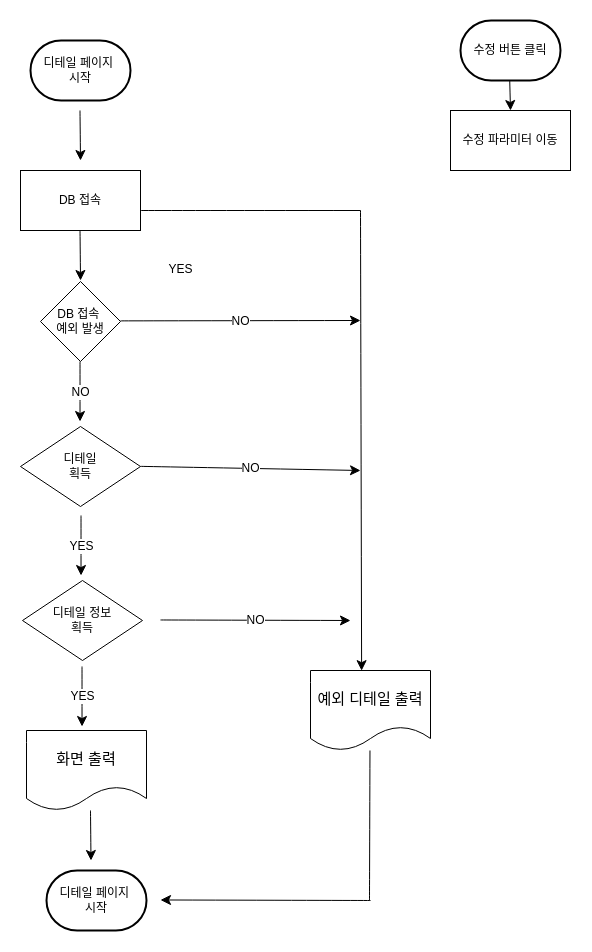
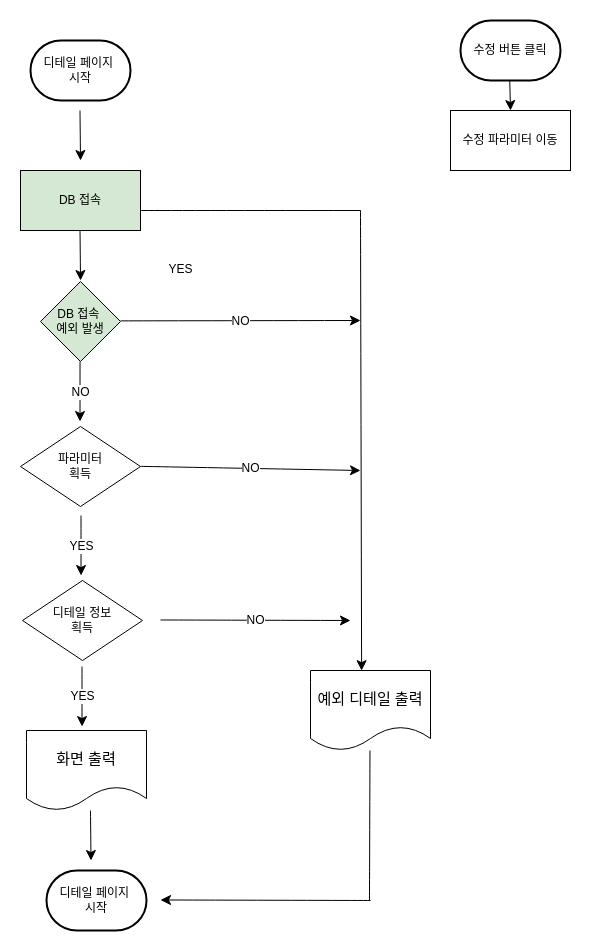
node "DB 접속": fillcolor #ffffff -> #d5e8d4
node "DB 접속 예외 발생": fillcolor #ffffff -> #d5e8d4
node "디테일 획득": label "디테일 획득" -> "파라미터 획득"
